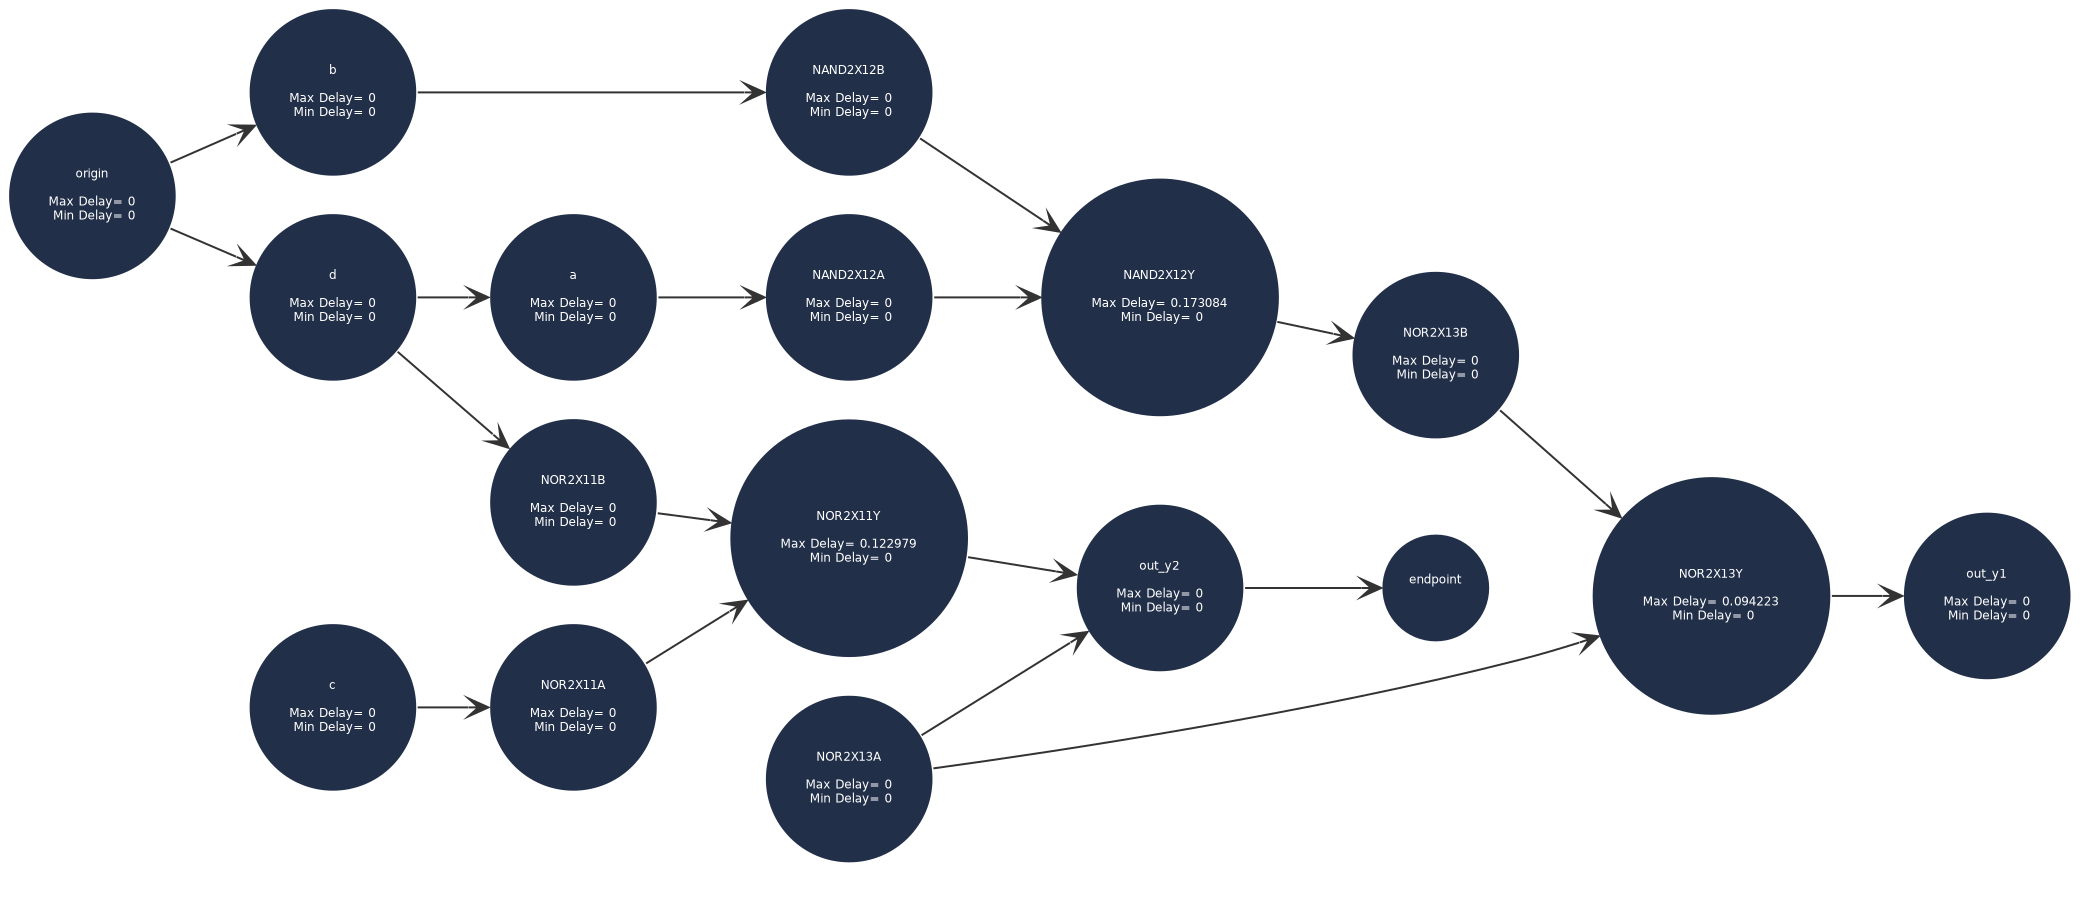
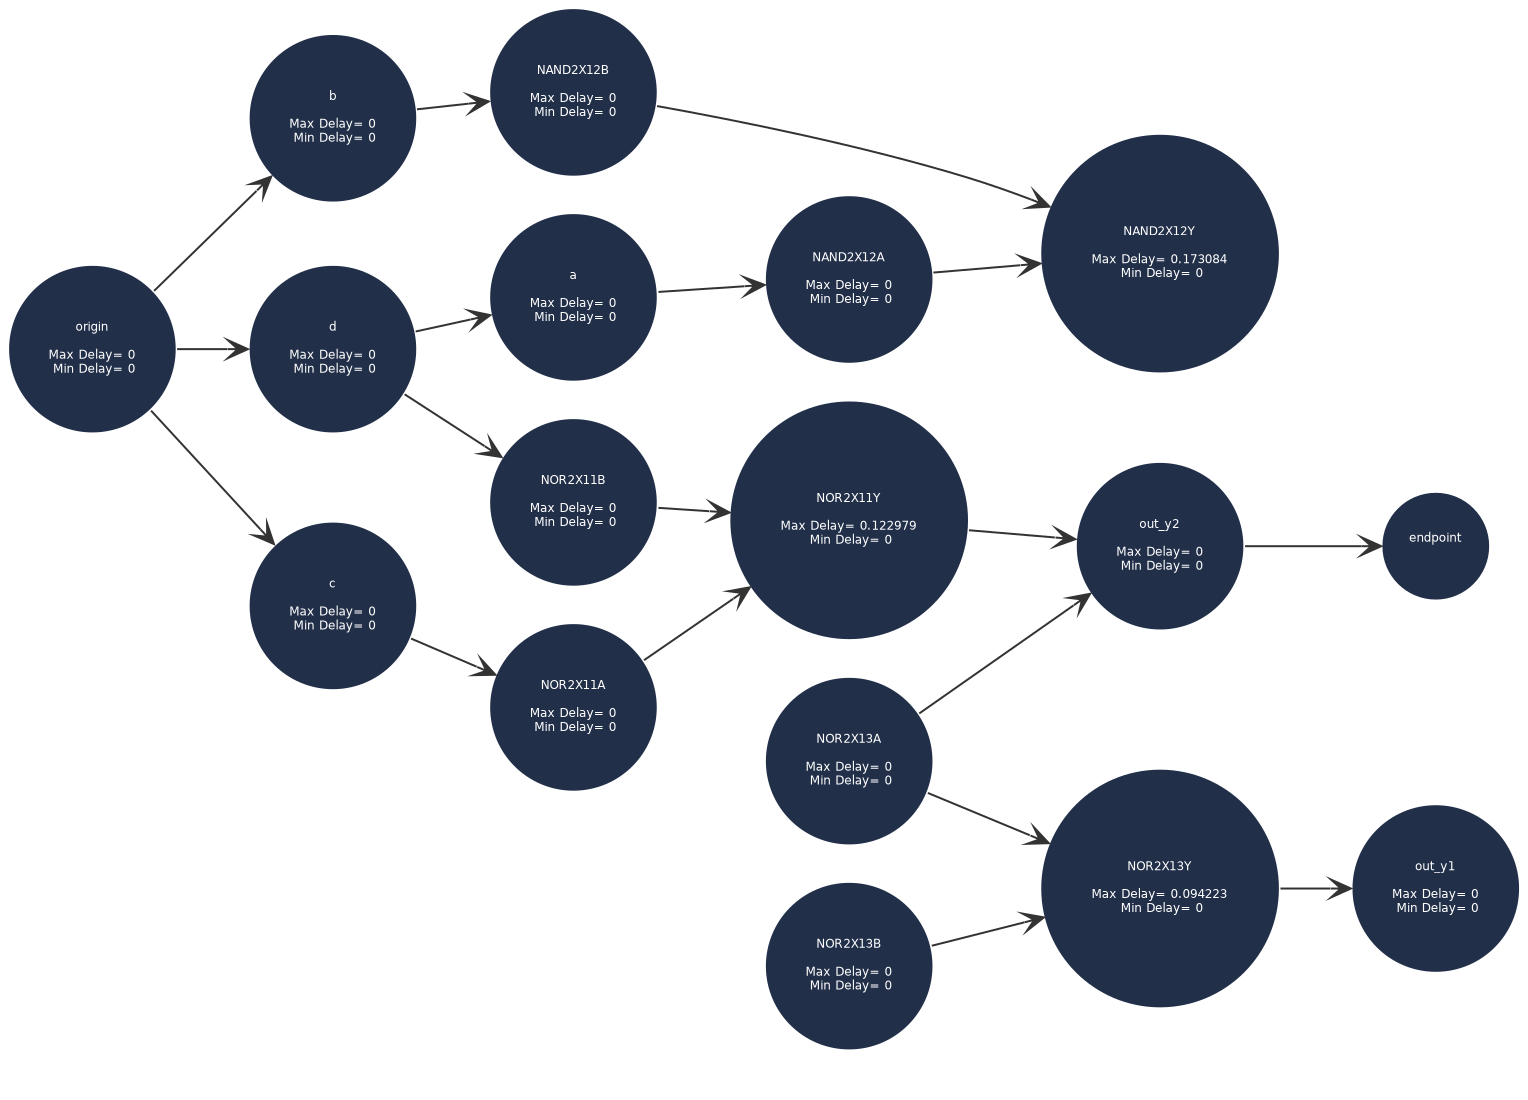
edge "NAND2X12Y Max Delay= 0.173084 Min Delay= 0" -> "NOR2X13B Max Delay= 0 Min Delay= 0": removed
edge "origin Max Delay= 0 Min Delay= 0" -> "c Max Delay= 0 Min Delay= 0": added
